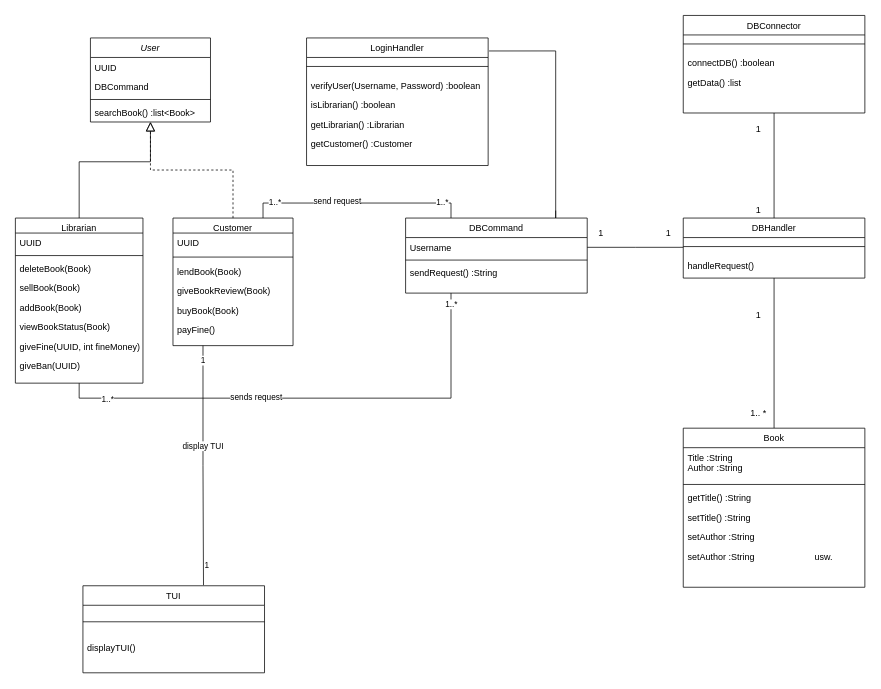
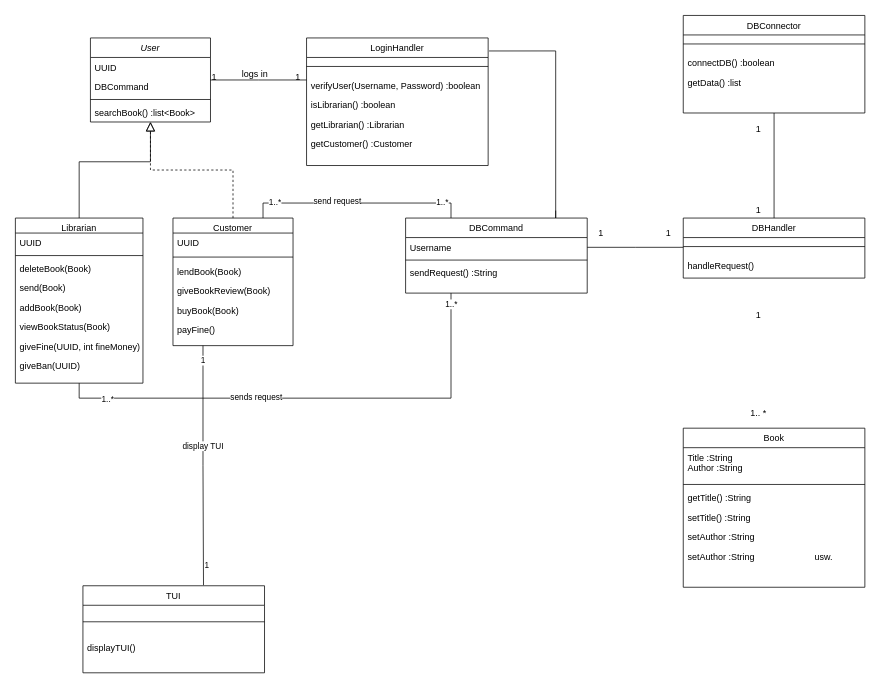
edge "User" -- "LoginHandler": added, labels "1", "logs in", "1"
node "sellBook(Book)": label "sellBook(Book)" -> "send(Book)"
edge "DBHandler" -- "Book": removed
